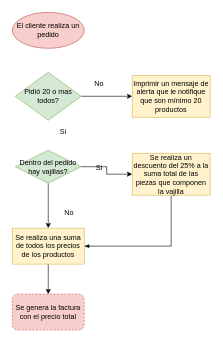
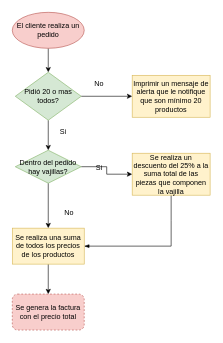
edge "El cliente realiza un pedido" -> "Pidió 20 o mas todos?": added
edge "Pidió 20 o mas todos?" -> "Dentro del pedido hay vajillas?": added
